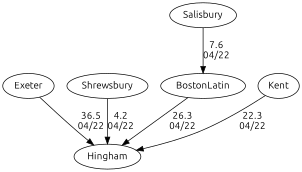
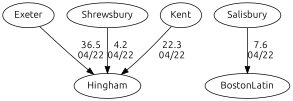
edge "BostonLatin" -> "Hingham": removed, label "26.3 04/22"
